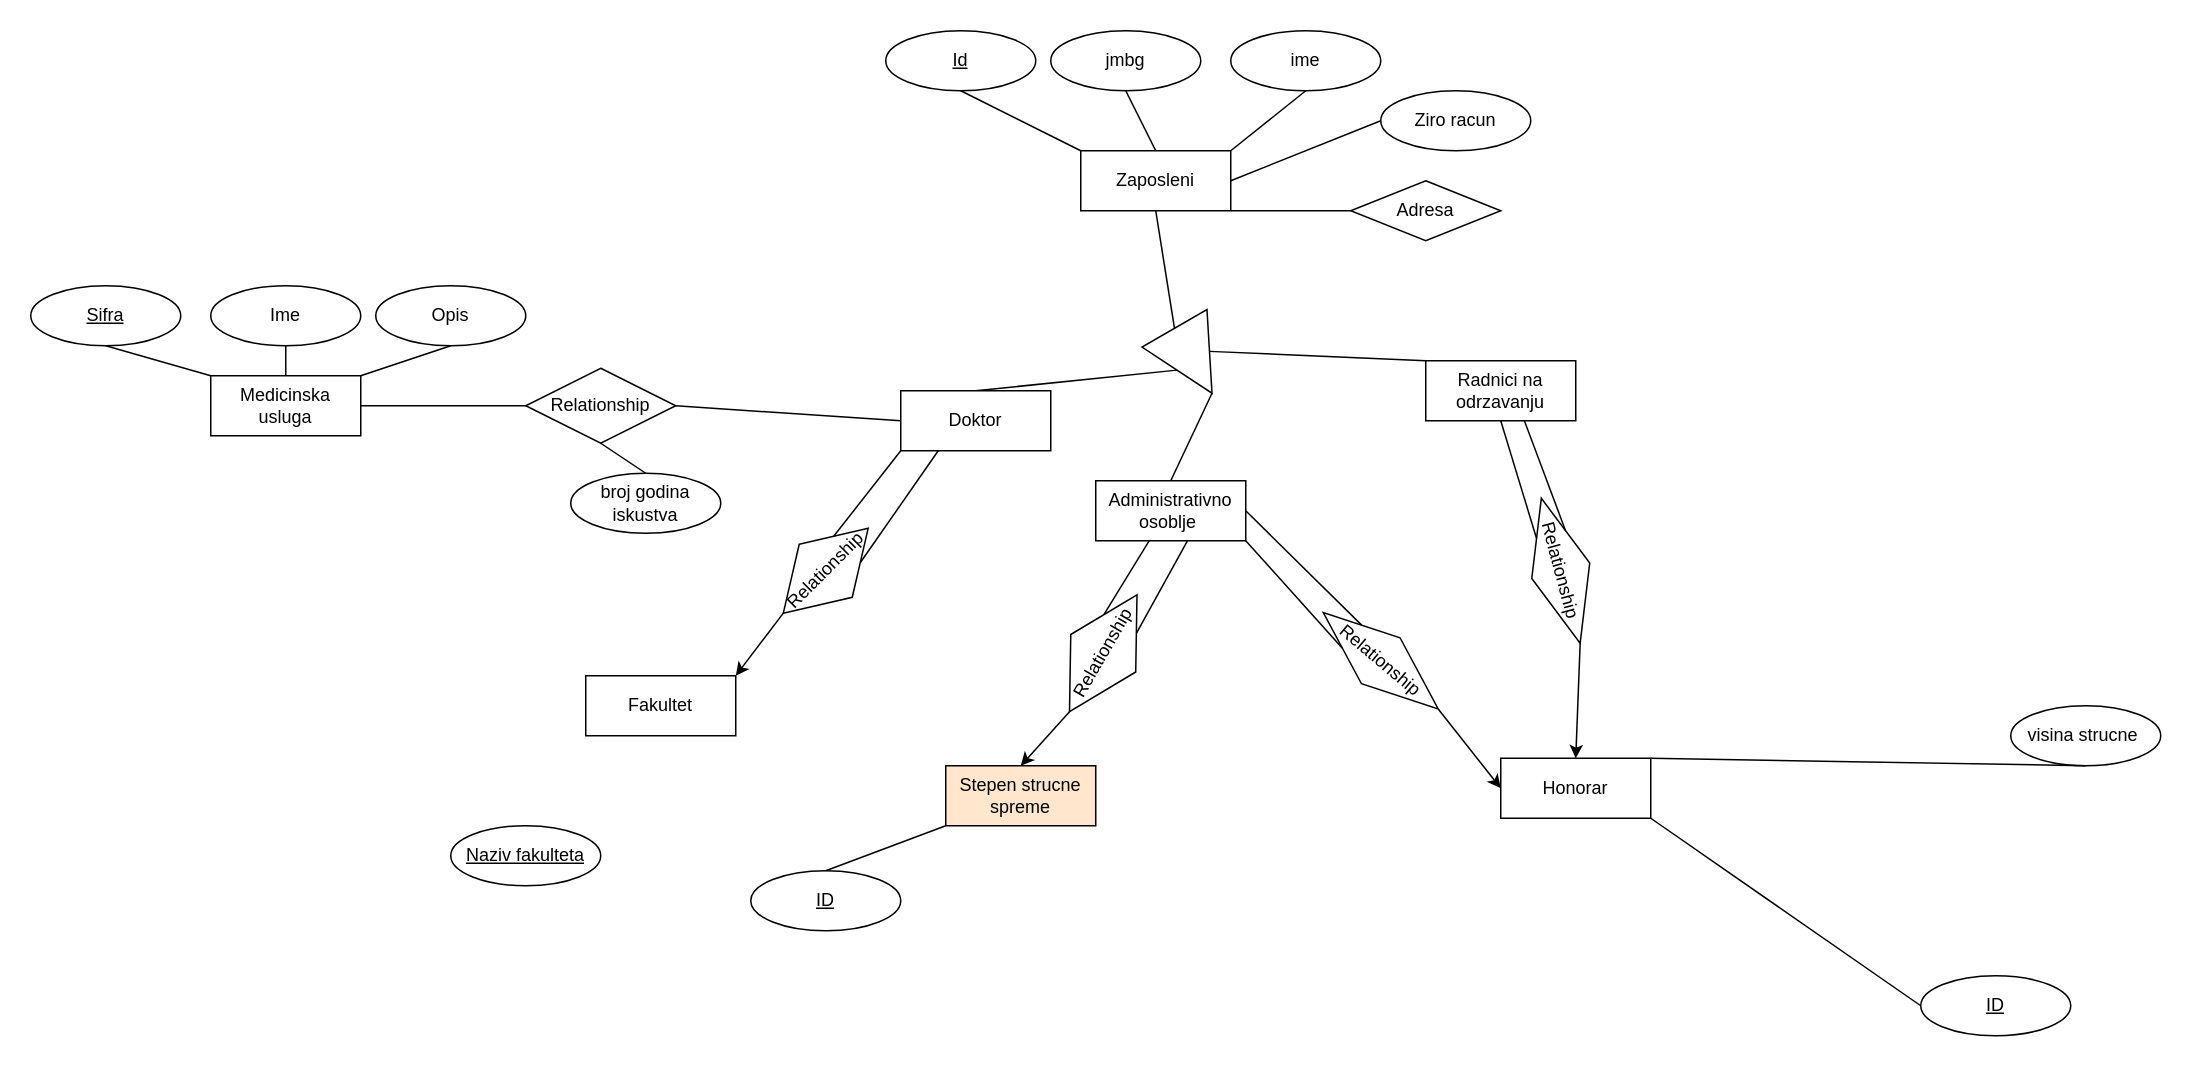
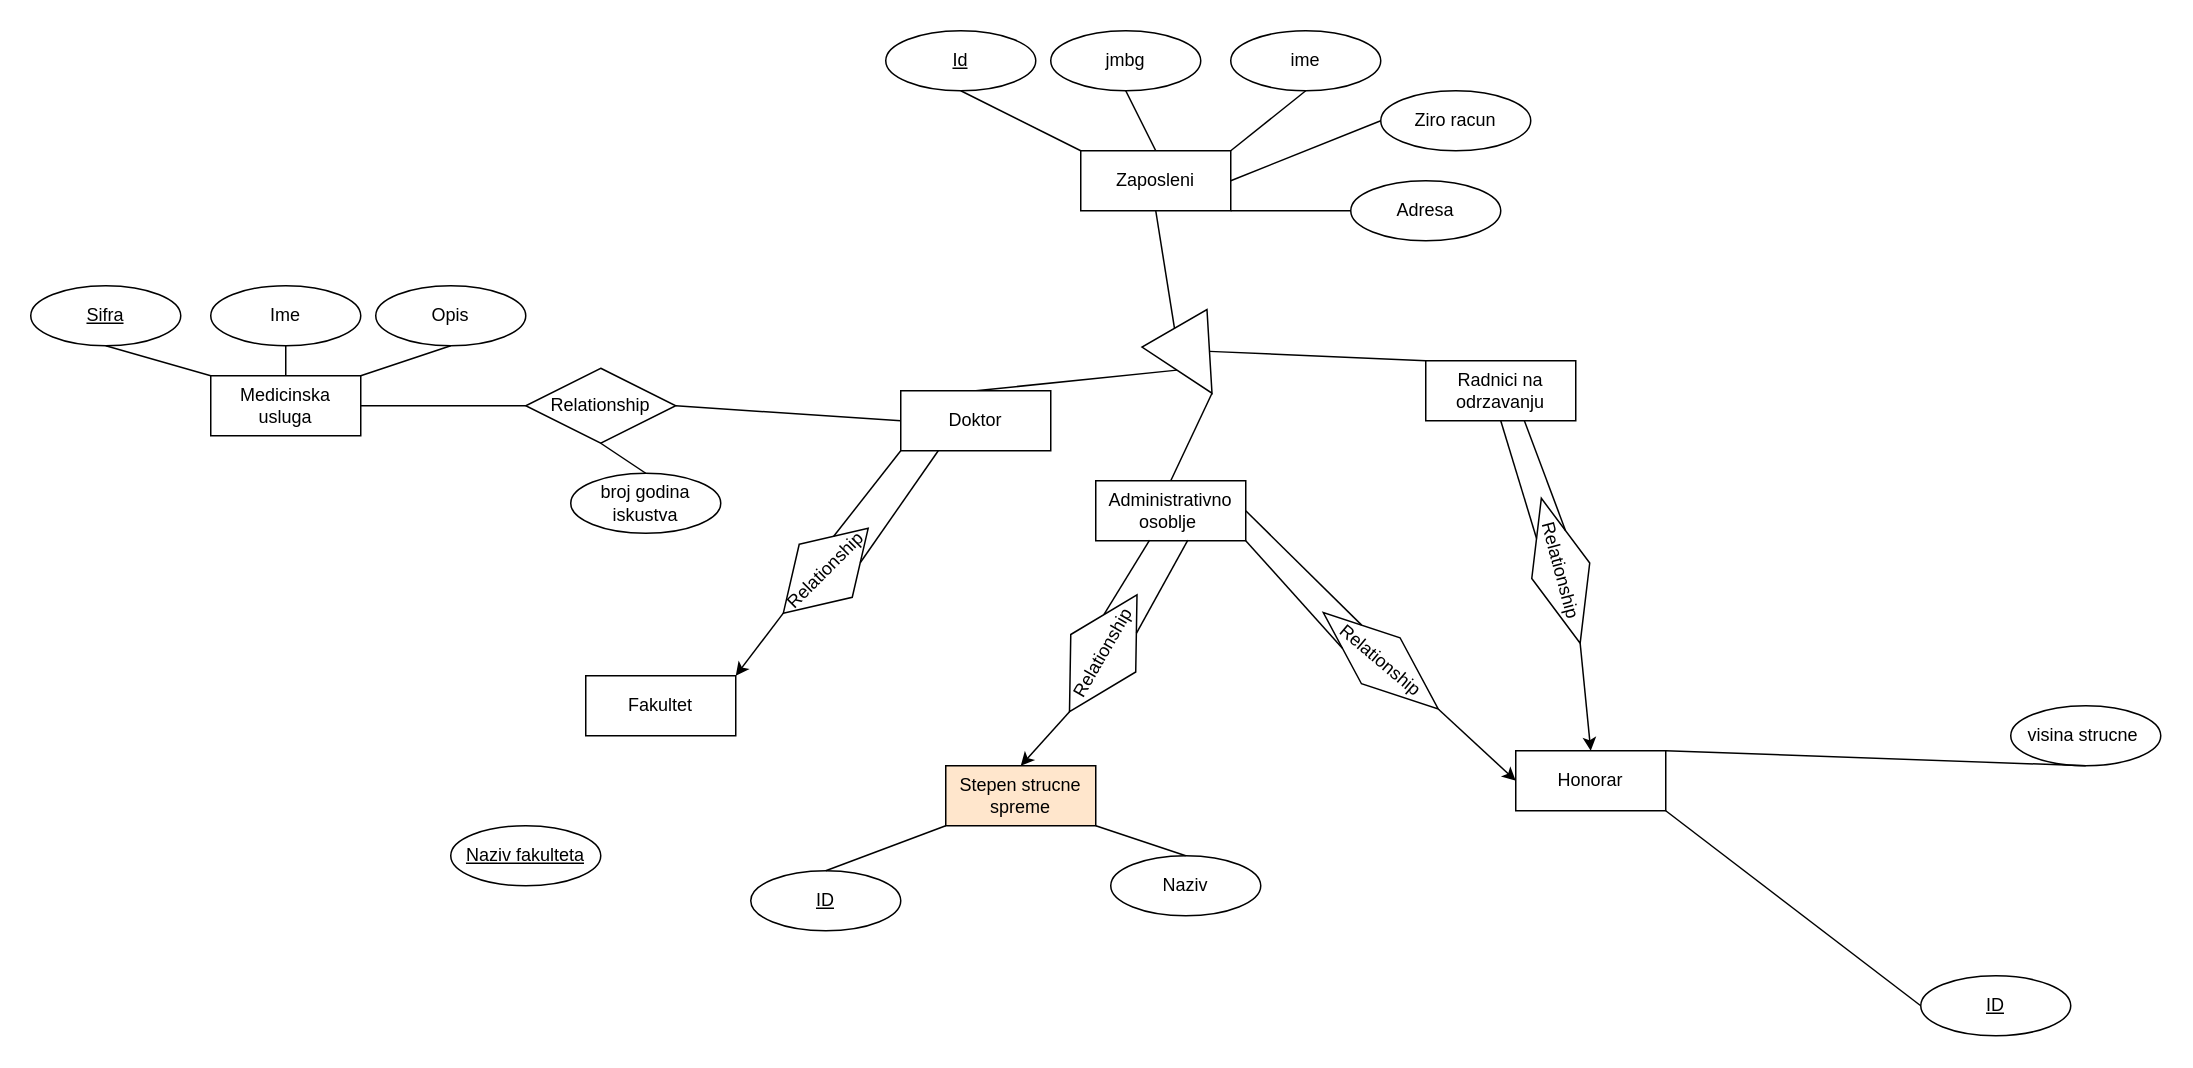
node "Adresa": shape diamond -> ellipse
node "Honorar": moved (1576, 788) -> (1591, 781)
edge "Stepen strucne spreme" -- "Naziv": added
node "Naziv": added
